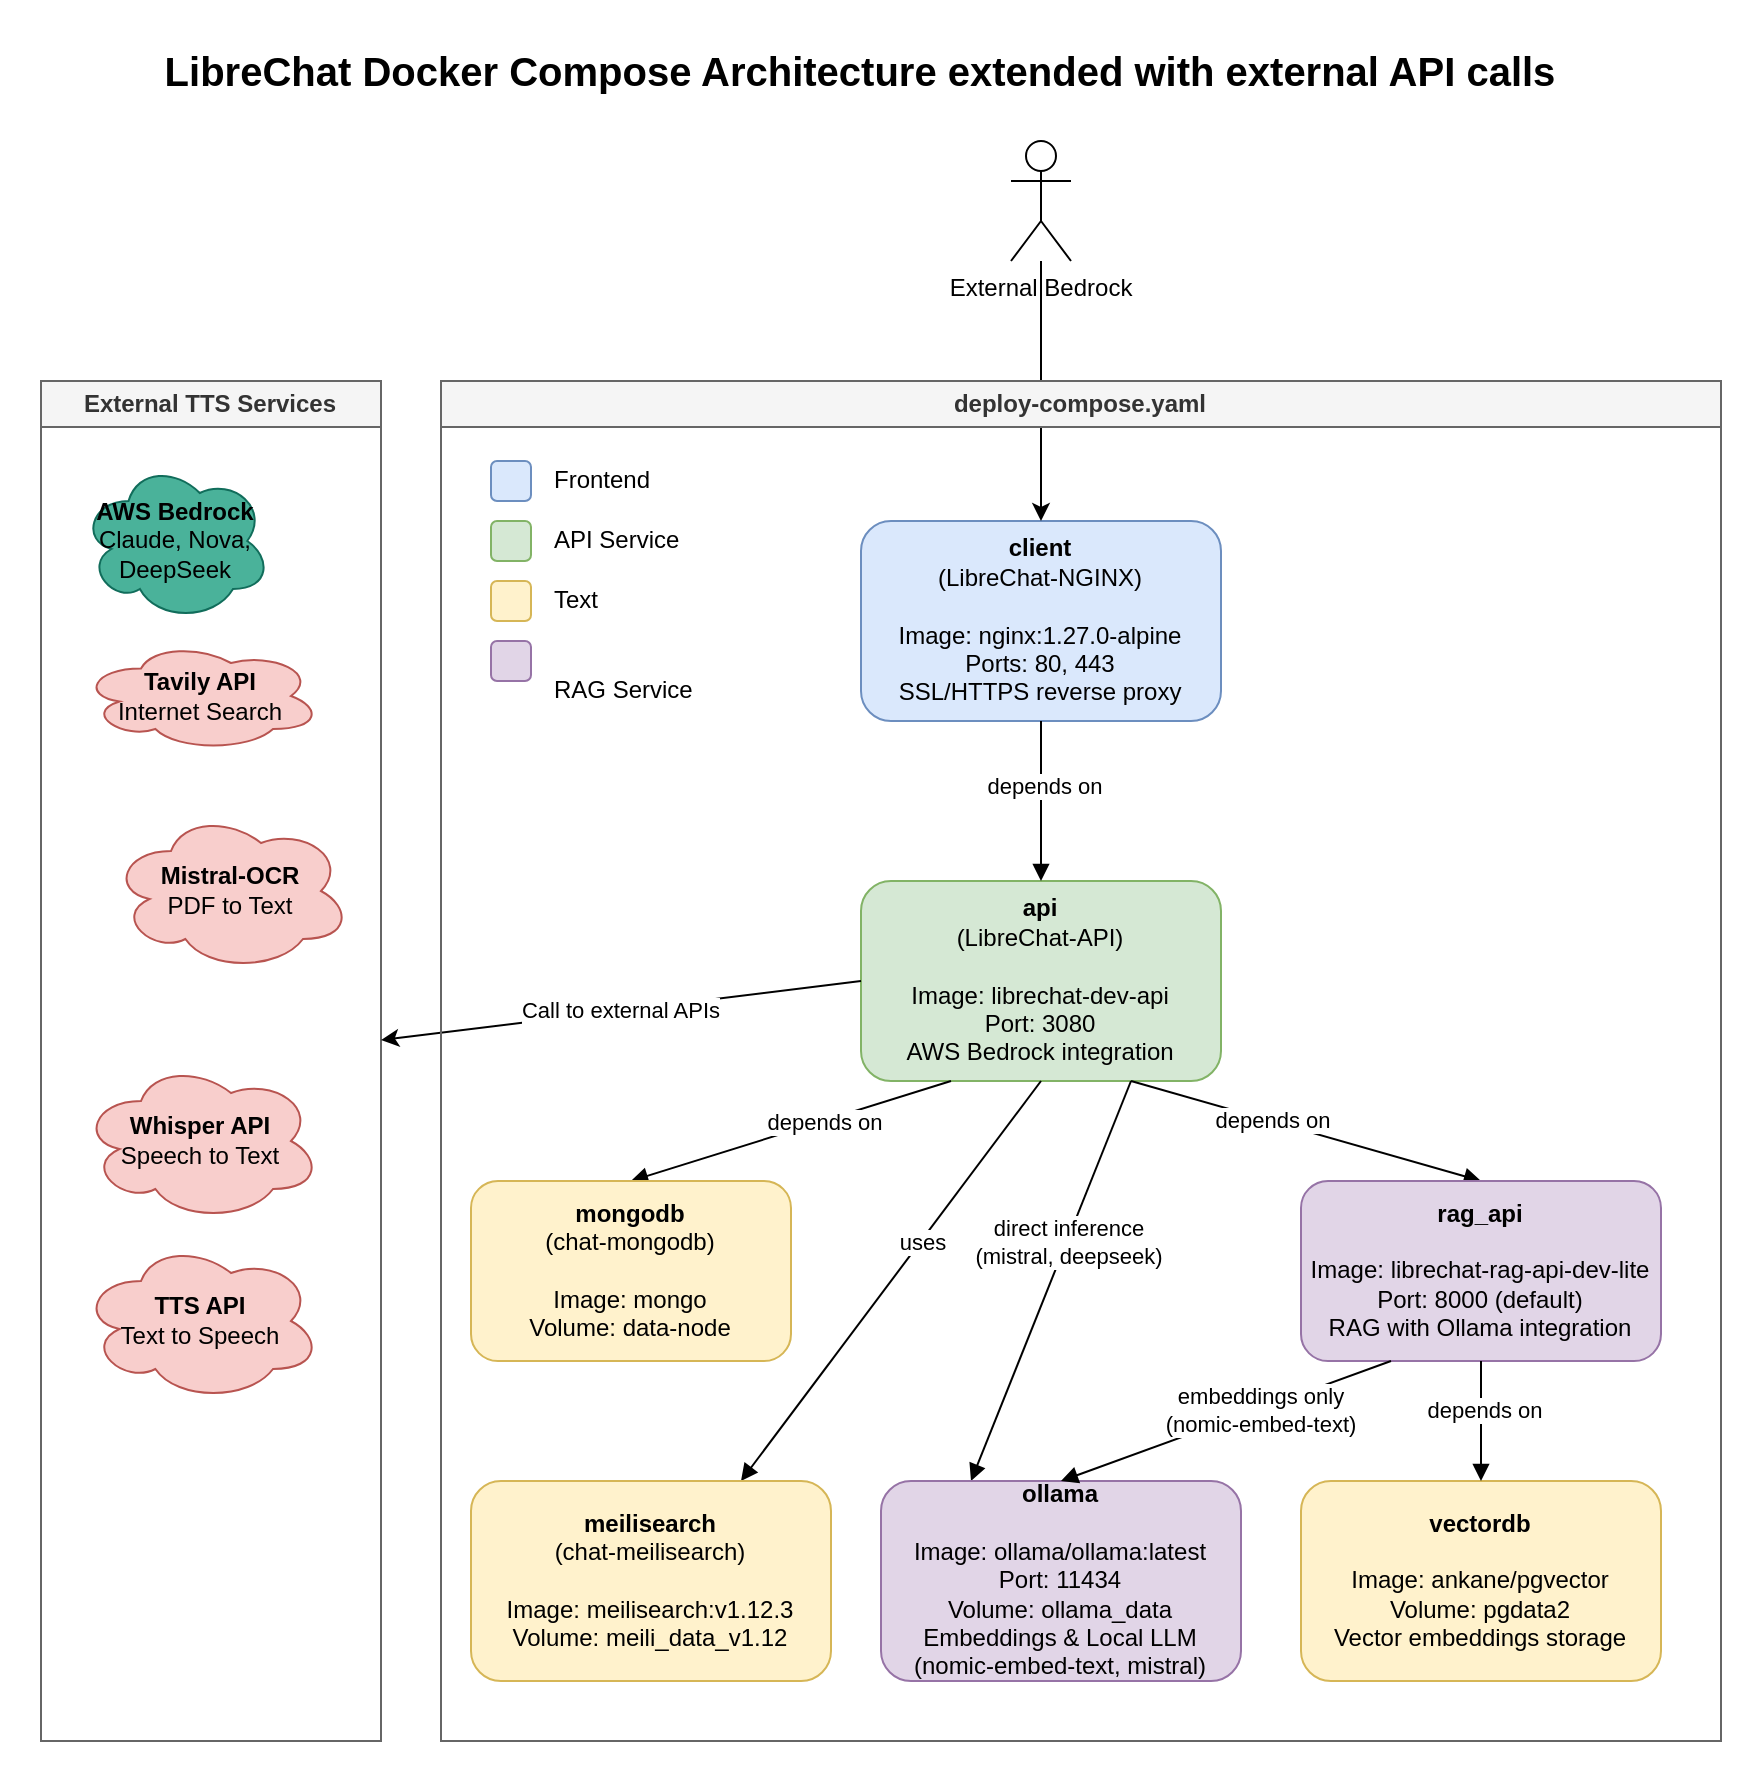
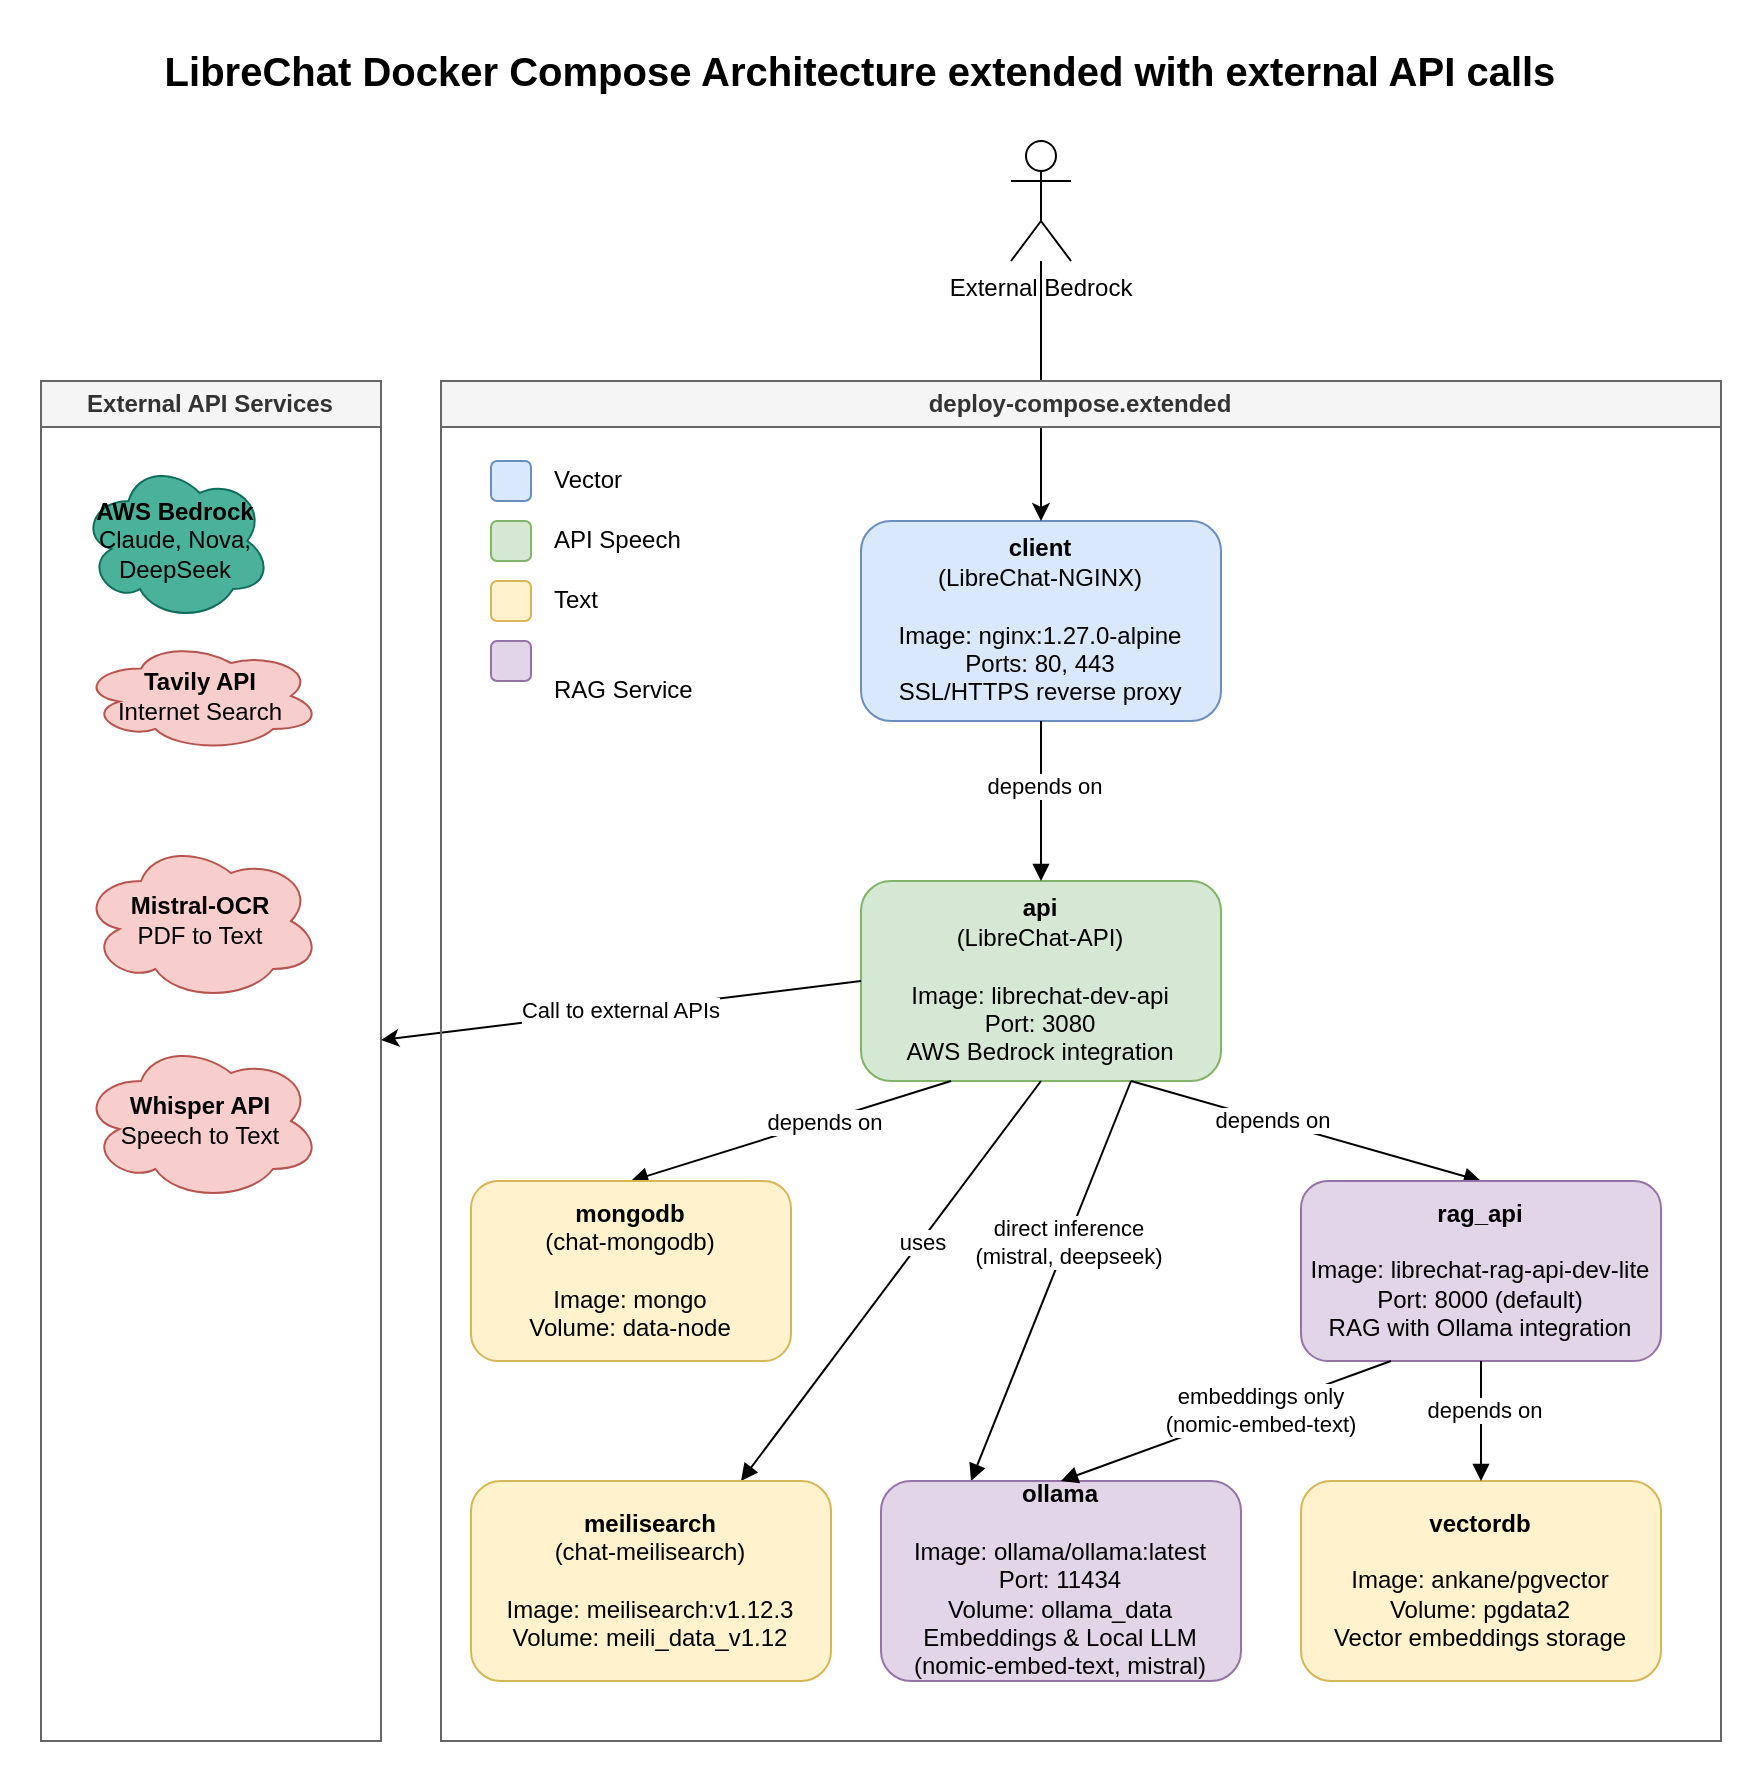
node "External TTS Services": label "External TTS Services" -> "External API Services"
node "deploy-compose.yaml": label "deploy-compose.yaml" -> "deploy-compose.extended"
node "Frontend": label "Frontend" -> "Vector"
node "API Service": label "API Service" -> "API Speech"
node "Mistral-OCR PDF to Text": moved (231, 891) -> (201, 921)
node "Whisper API Speech to Text": moved (201, 1141) -> (201, 1121)
node "TTS API Text to Speech": removed
